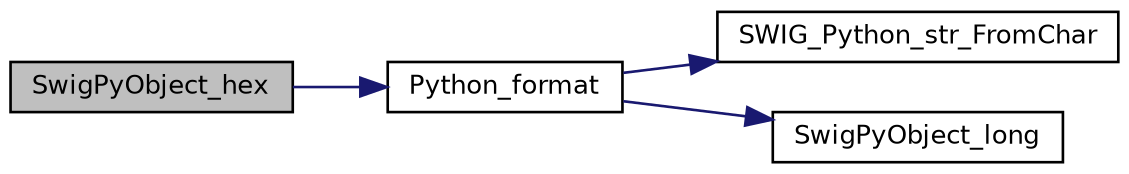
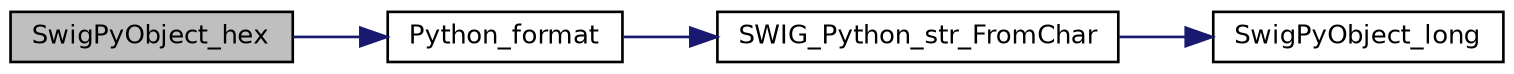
edge "Python_format" -> "SwigPyObject_long": now "SWIG_Python_str_FromChar" -> "SwigPyObject_long"
